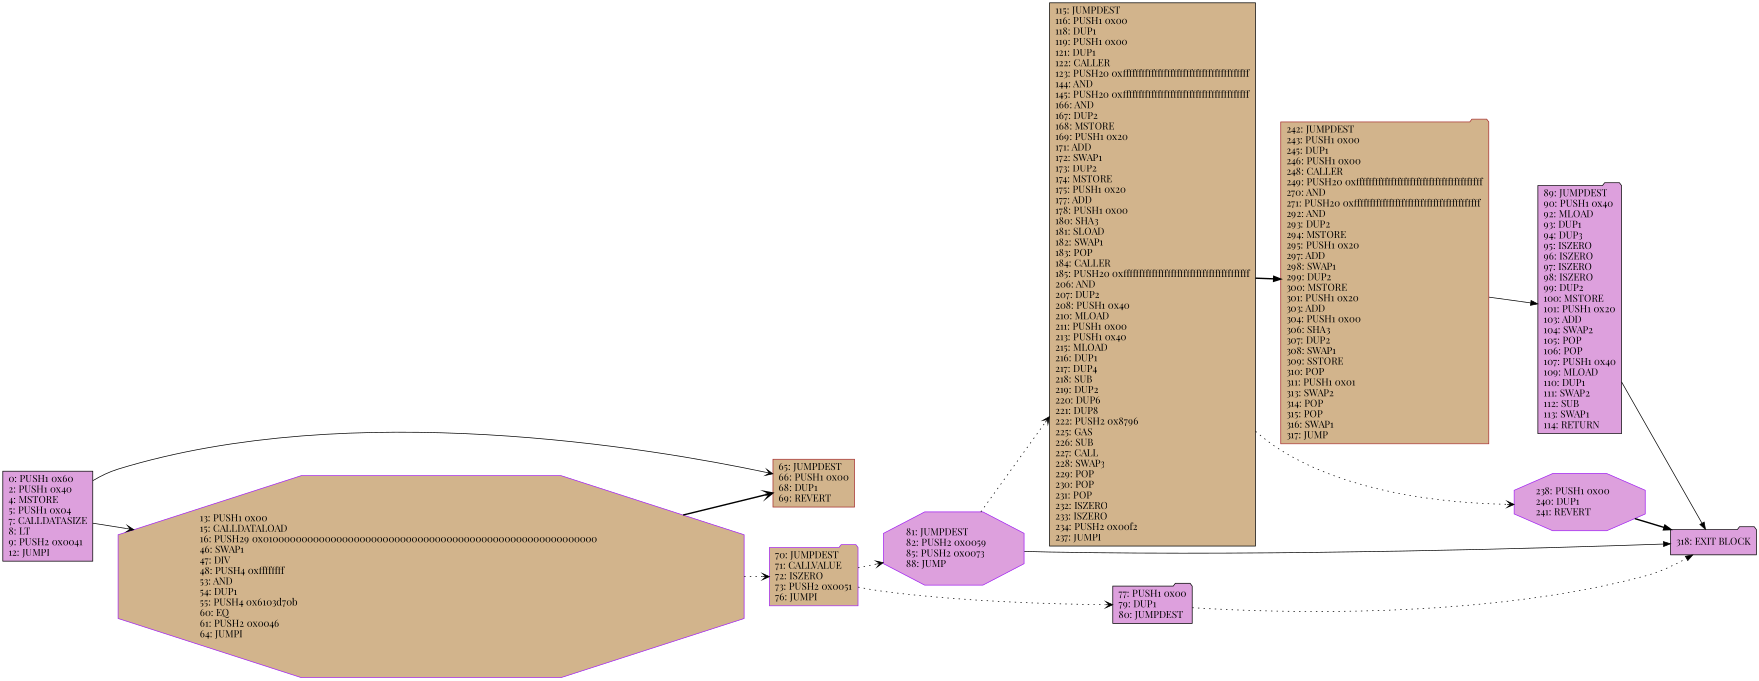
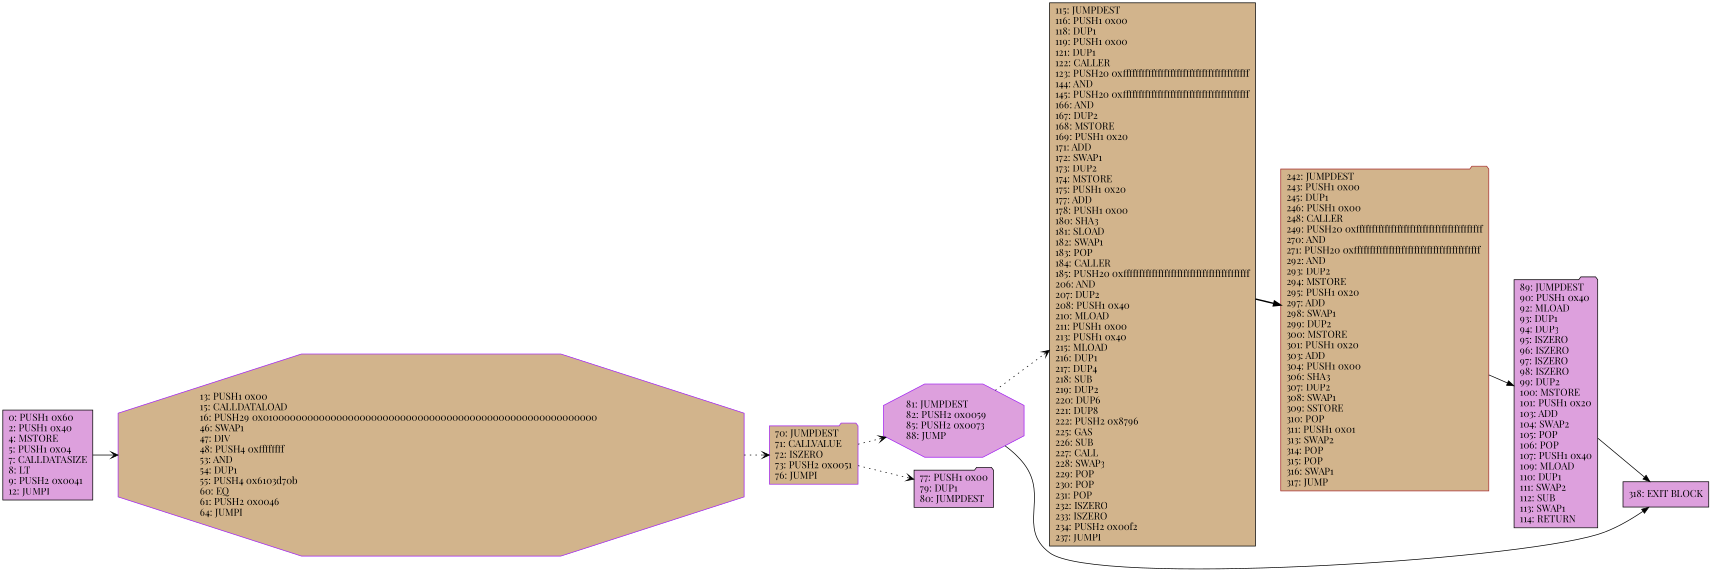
node "65: JUMPDEST 66: PUSH1 0x00 68: DUP1 69: REVERT": removed
node "238: PUSH1 0x00 240: DUP1 241: REVERT": removed
node "318: EXIT BLOCK": shape folder -> box
edge "77: PUSH1 0x00 79: DUP1 80: JUMPDEST" -> "318: EXIT BLOCK": removed
